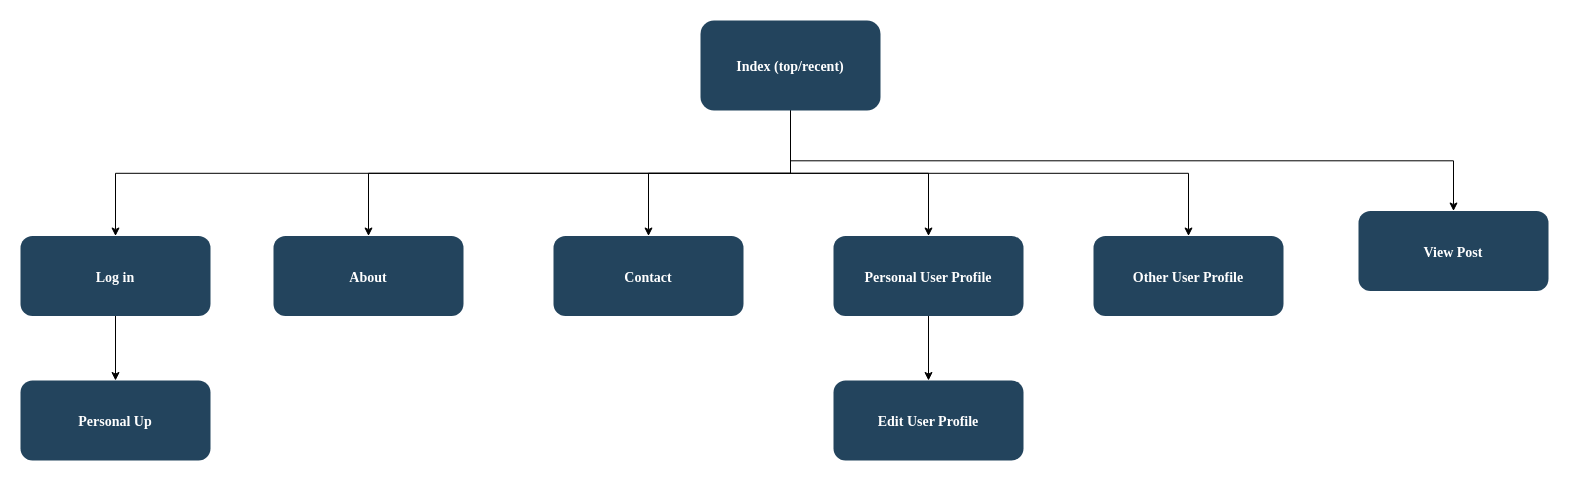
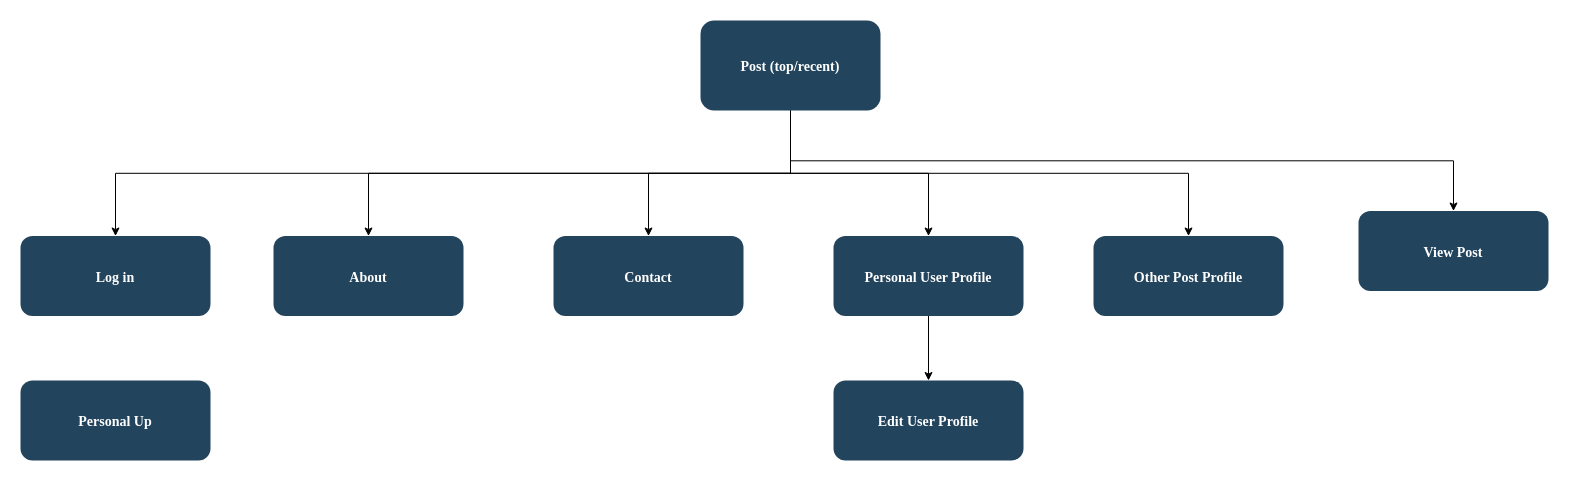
node "Index (top/recent)": label "Index (top/recent)" -> "Post (top/recent)"
node "Other User Profile": label "Other User Profile" -> "Other Post Profile"
edge "Log in" -> "Personal Up": removed
